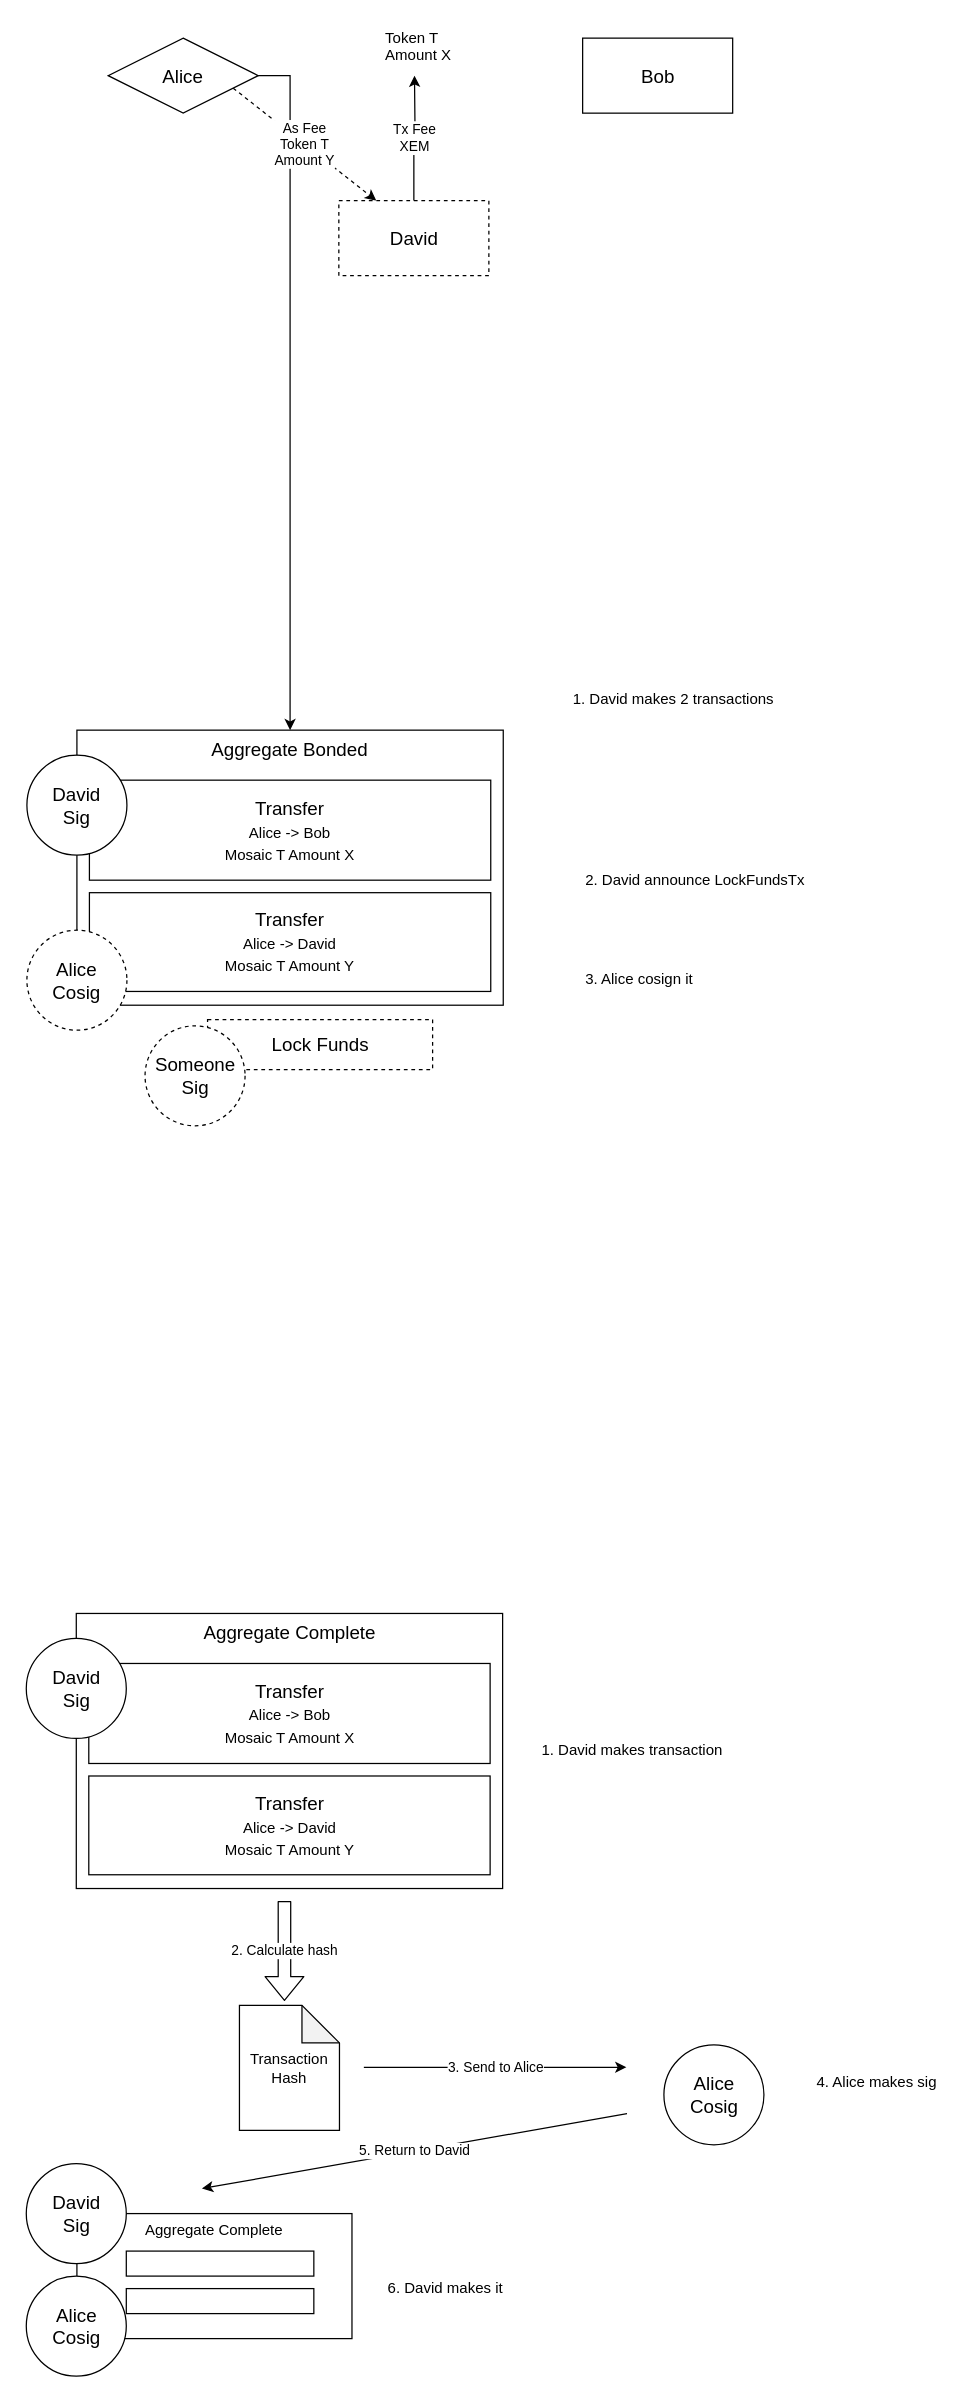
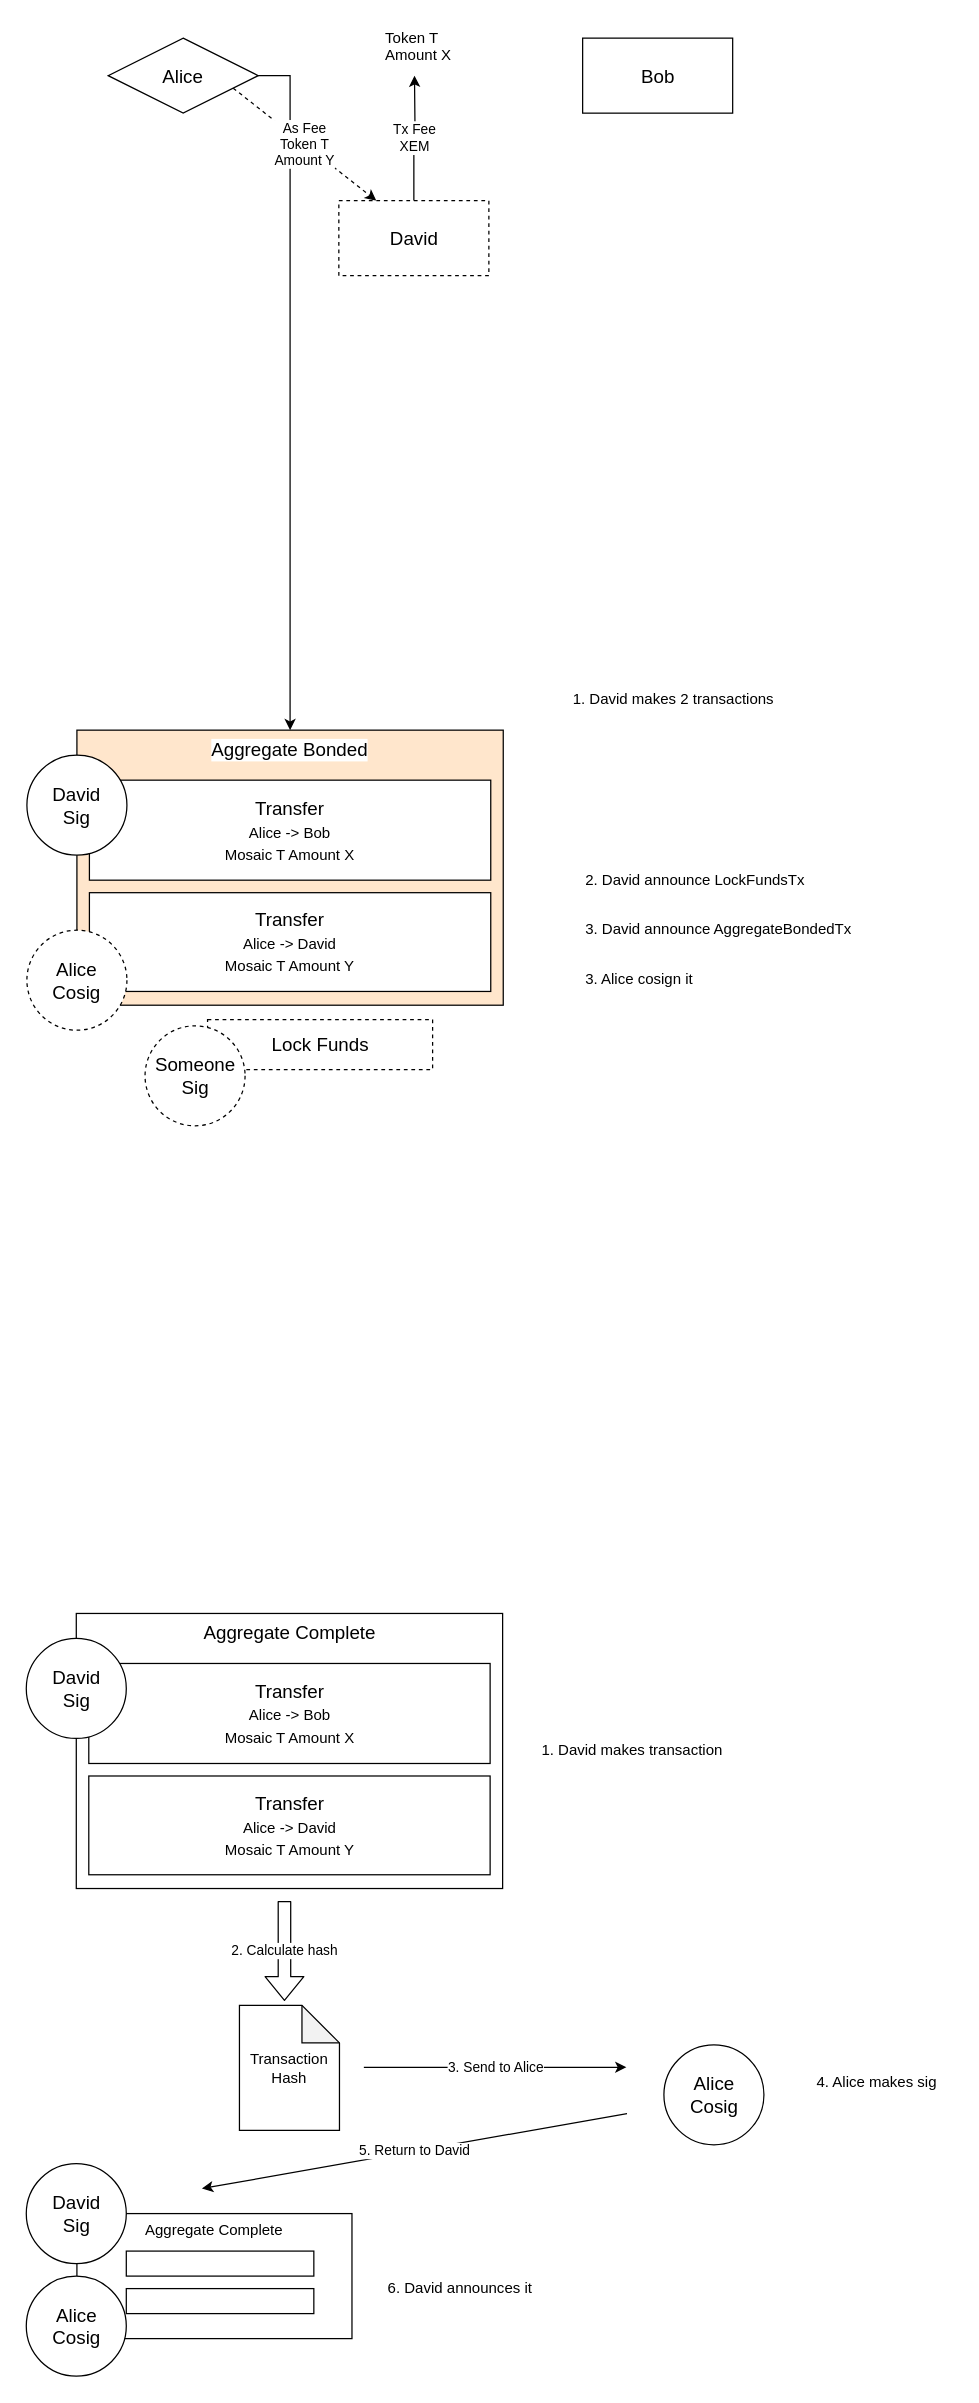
node "Aggregate Bonded": fillcolor #ffffff -> #ffe6cc
node "3. David announce AggregateBondedTx": added
node "6. David makes it": label "6. David makes it" -> "6. David announces it"
